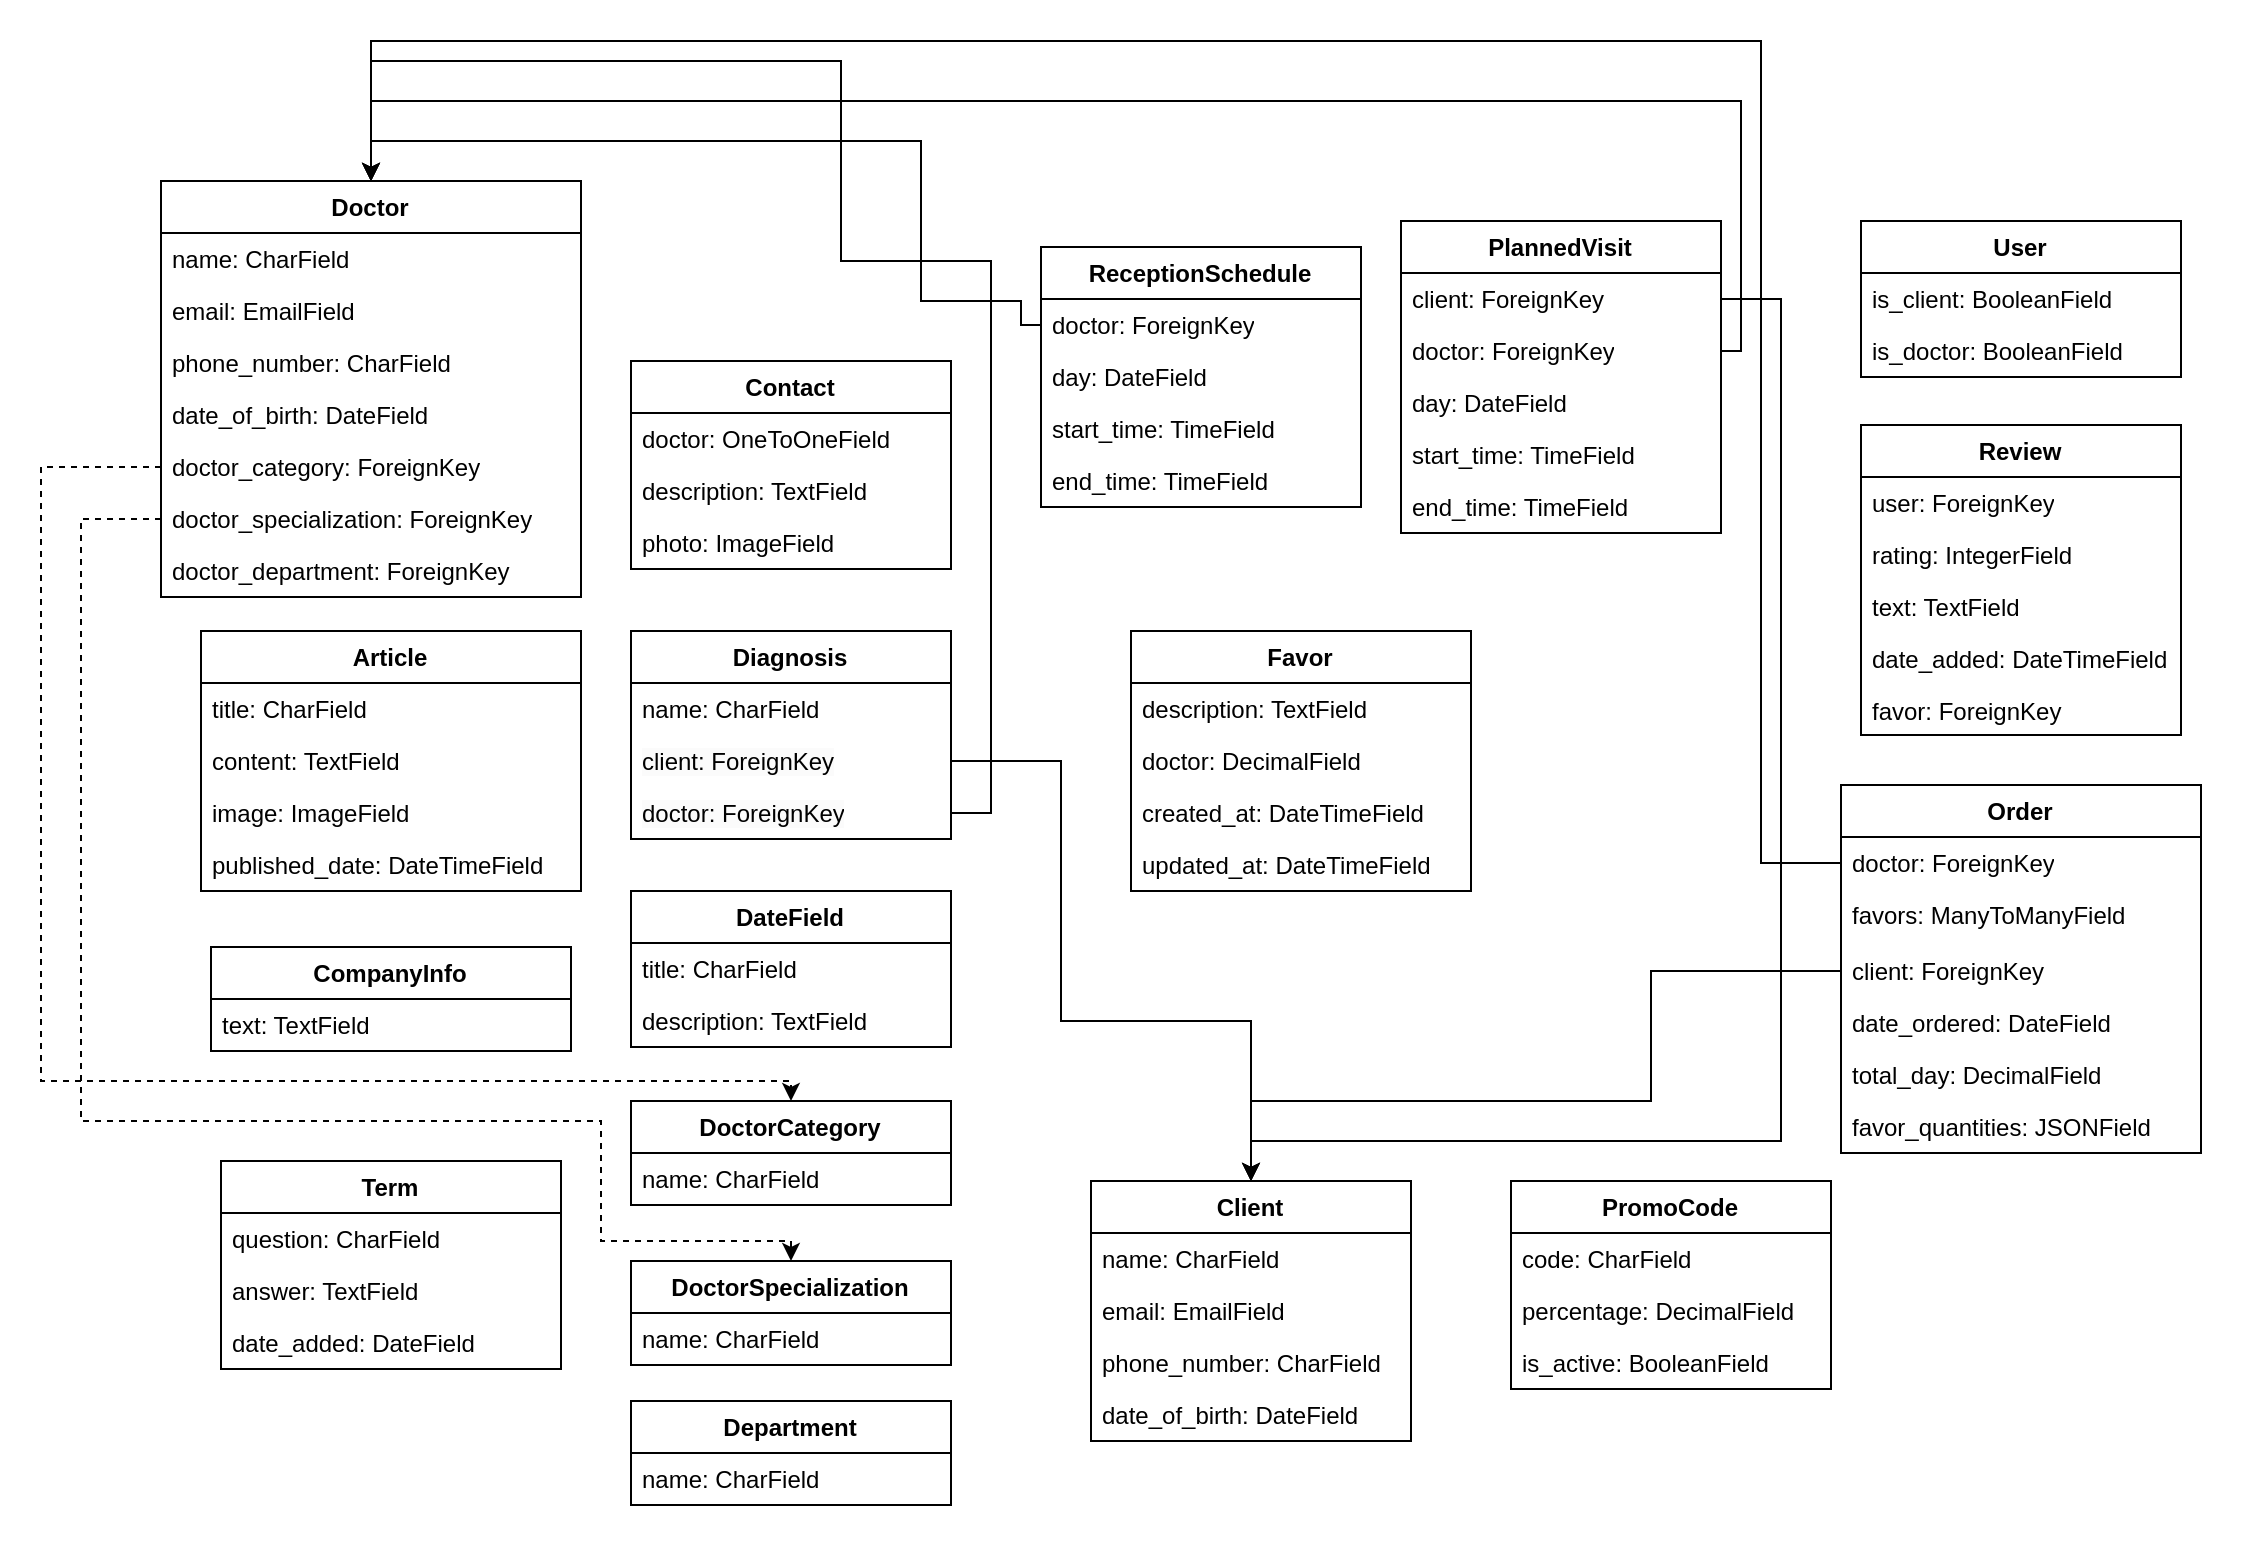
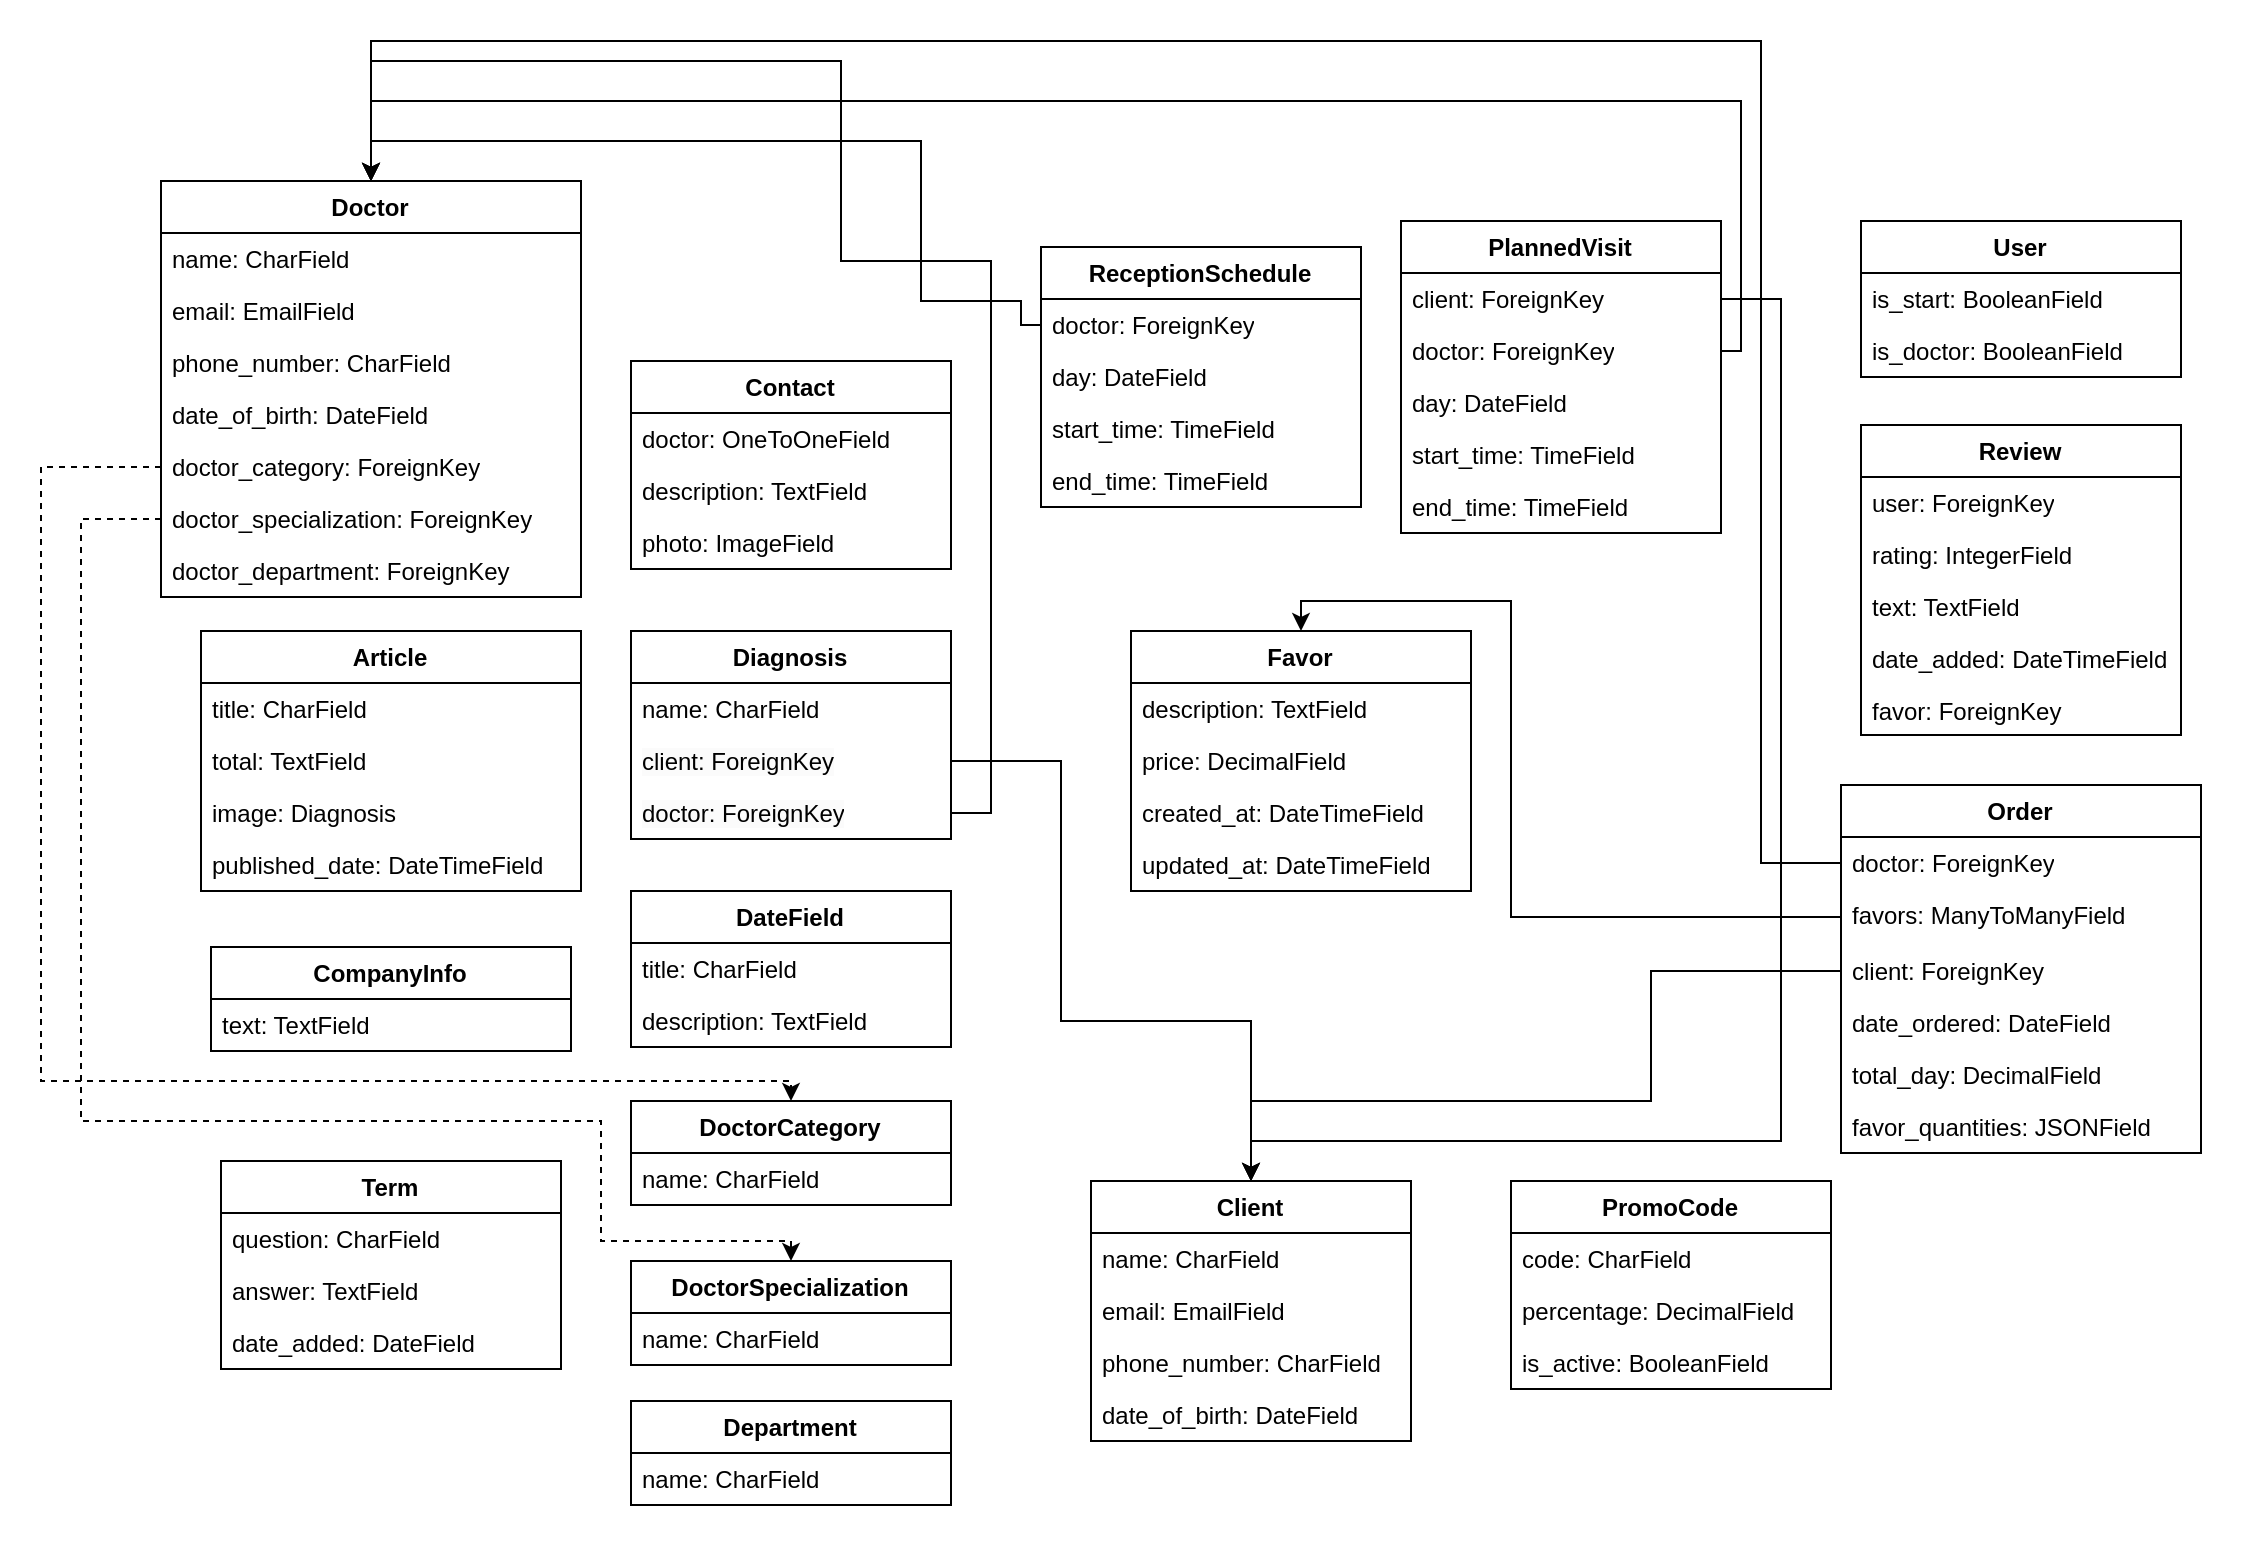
node "is_client: BooleanField": label "is_client: BooleanField" -> "is_start: BooleanField"
node "content: TextField": label "content: TextField" -> "total: TextField"
node "doctor: DecimalField": label "doctor: DecimalField" -> "price: DecimalField"
edge "favors: ManyToManyField" -> "Favor": added
node "image: ImageField": label "image: ImageField" -> "image: Diagnosis"
